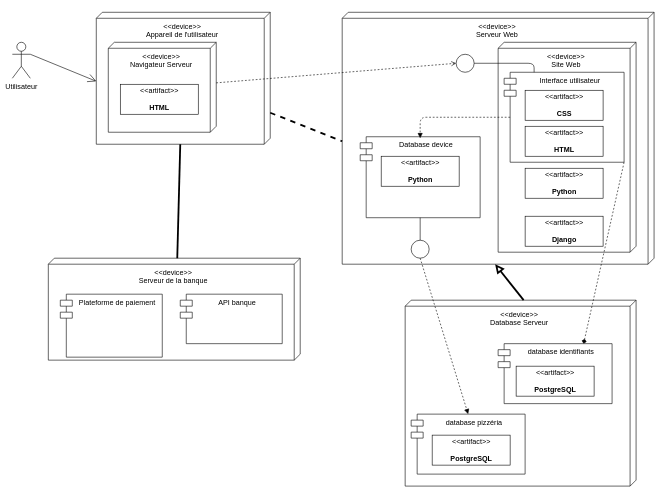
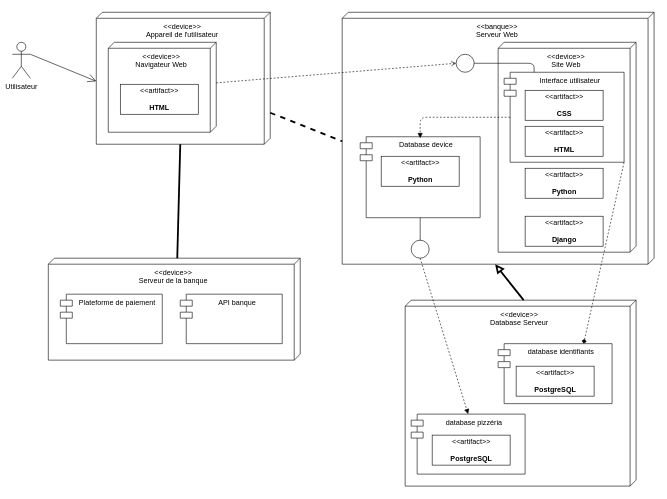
node "<<device>> Serveur Web": label "<<device>> Serveur Web" -> "<<banque>> Serveur Web"
node "<<device>> Navigateur Serveur": label "<<device>> Navigateur Serveur" -> "<<device>> Navigateur Web"
node "Plateforme de paiement": size 102x63 -> 102x50
